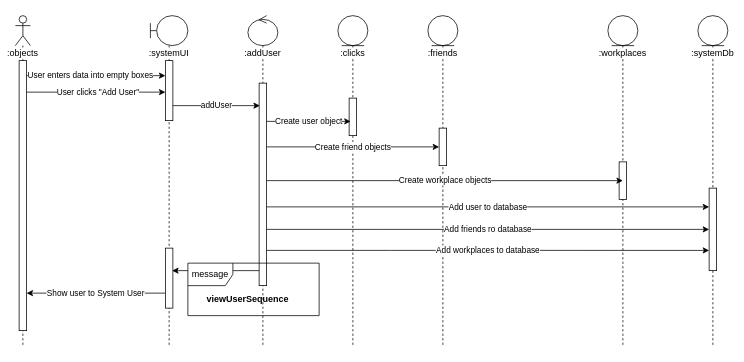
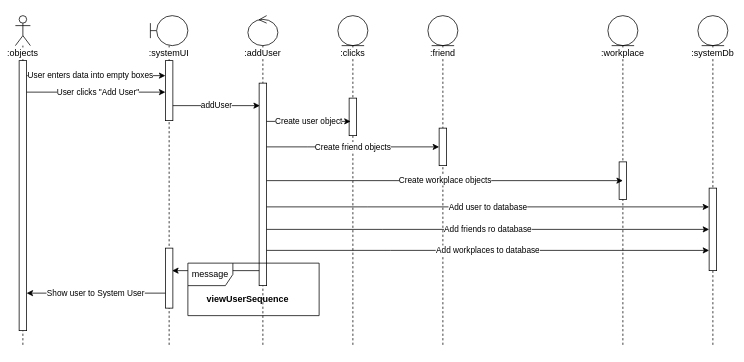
node ":friends": label ":friends" -> ":friend"
node ":workplaces": label ":workplaces" -> ":workplace"
